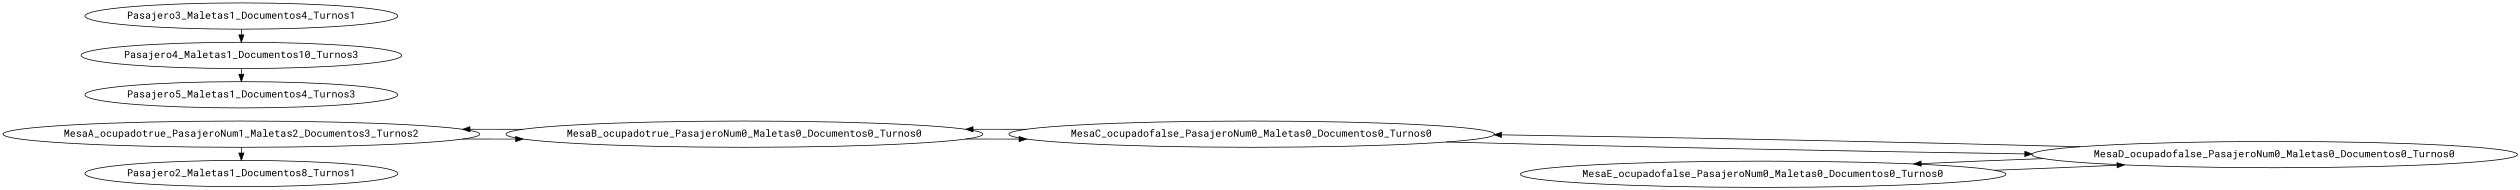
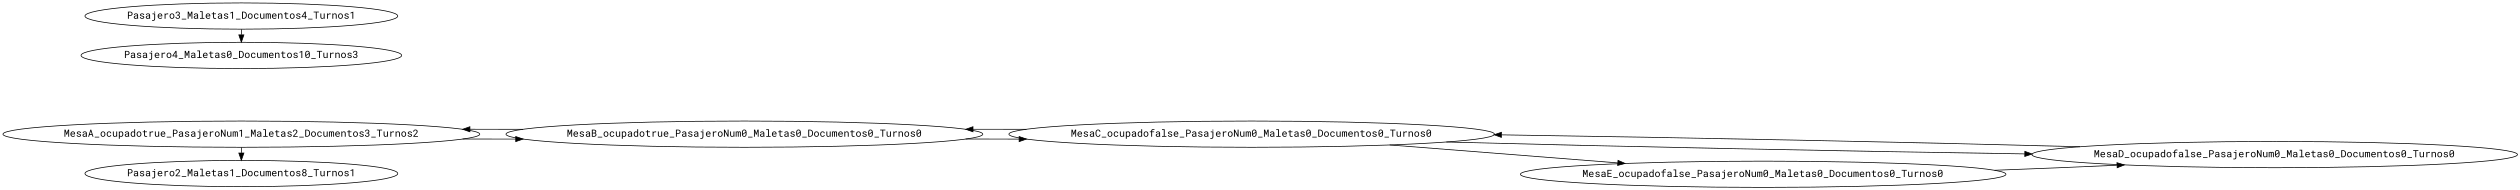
node "Pasajero4_Maletas1_Documentos10_Turnos3": label "Pasajero4_Maletas1_Documentos10_Turnos3" -> "Pasajero4_Maletas0_Documentos10_Turnos3"
node "Pasajero5_Maletas1_Documentos4_Turnos3": removed
edge "MesaD_ocupadofalse_PasajeroNum0_Maletas0_Documentos0_Turnos0" -> "MesaE_ocupadofalse_PasajeroNum0_Maletas0_Documentos0_Turnos0": now "MesaC_ocupadofalse_PasajeroNum0_Maletas0_Documentos0_Turnos0" -> "MesaE_ocupadofalse_PasajeroNum0_Maletas0_Documentos0_Turnos0"
